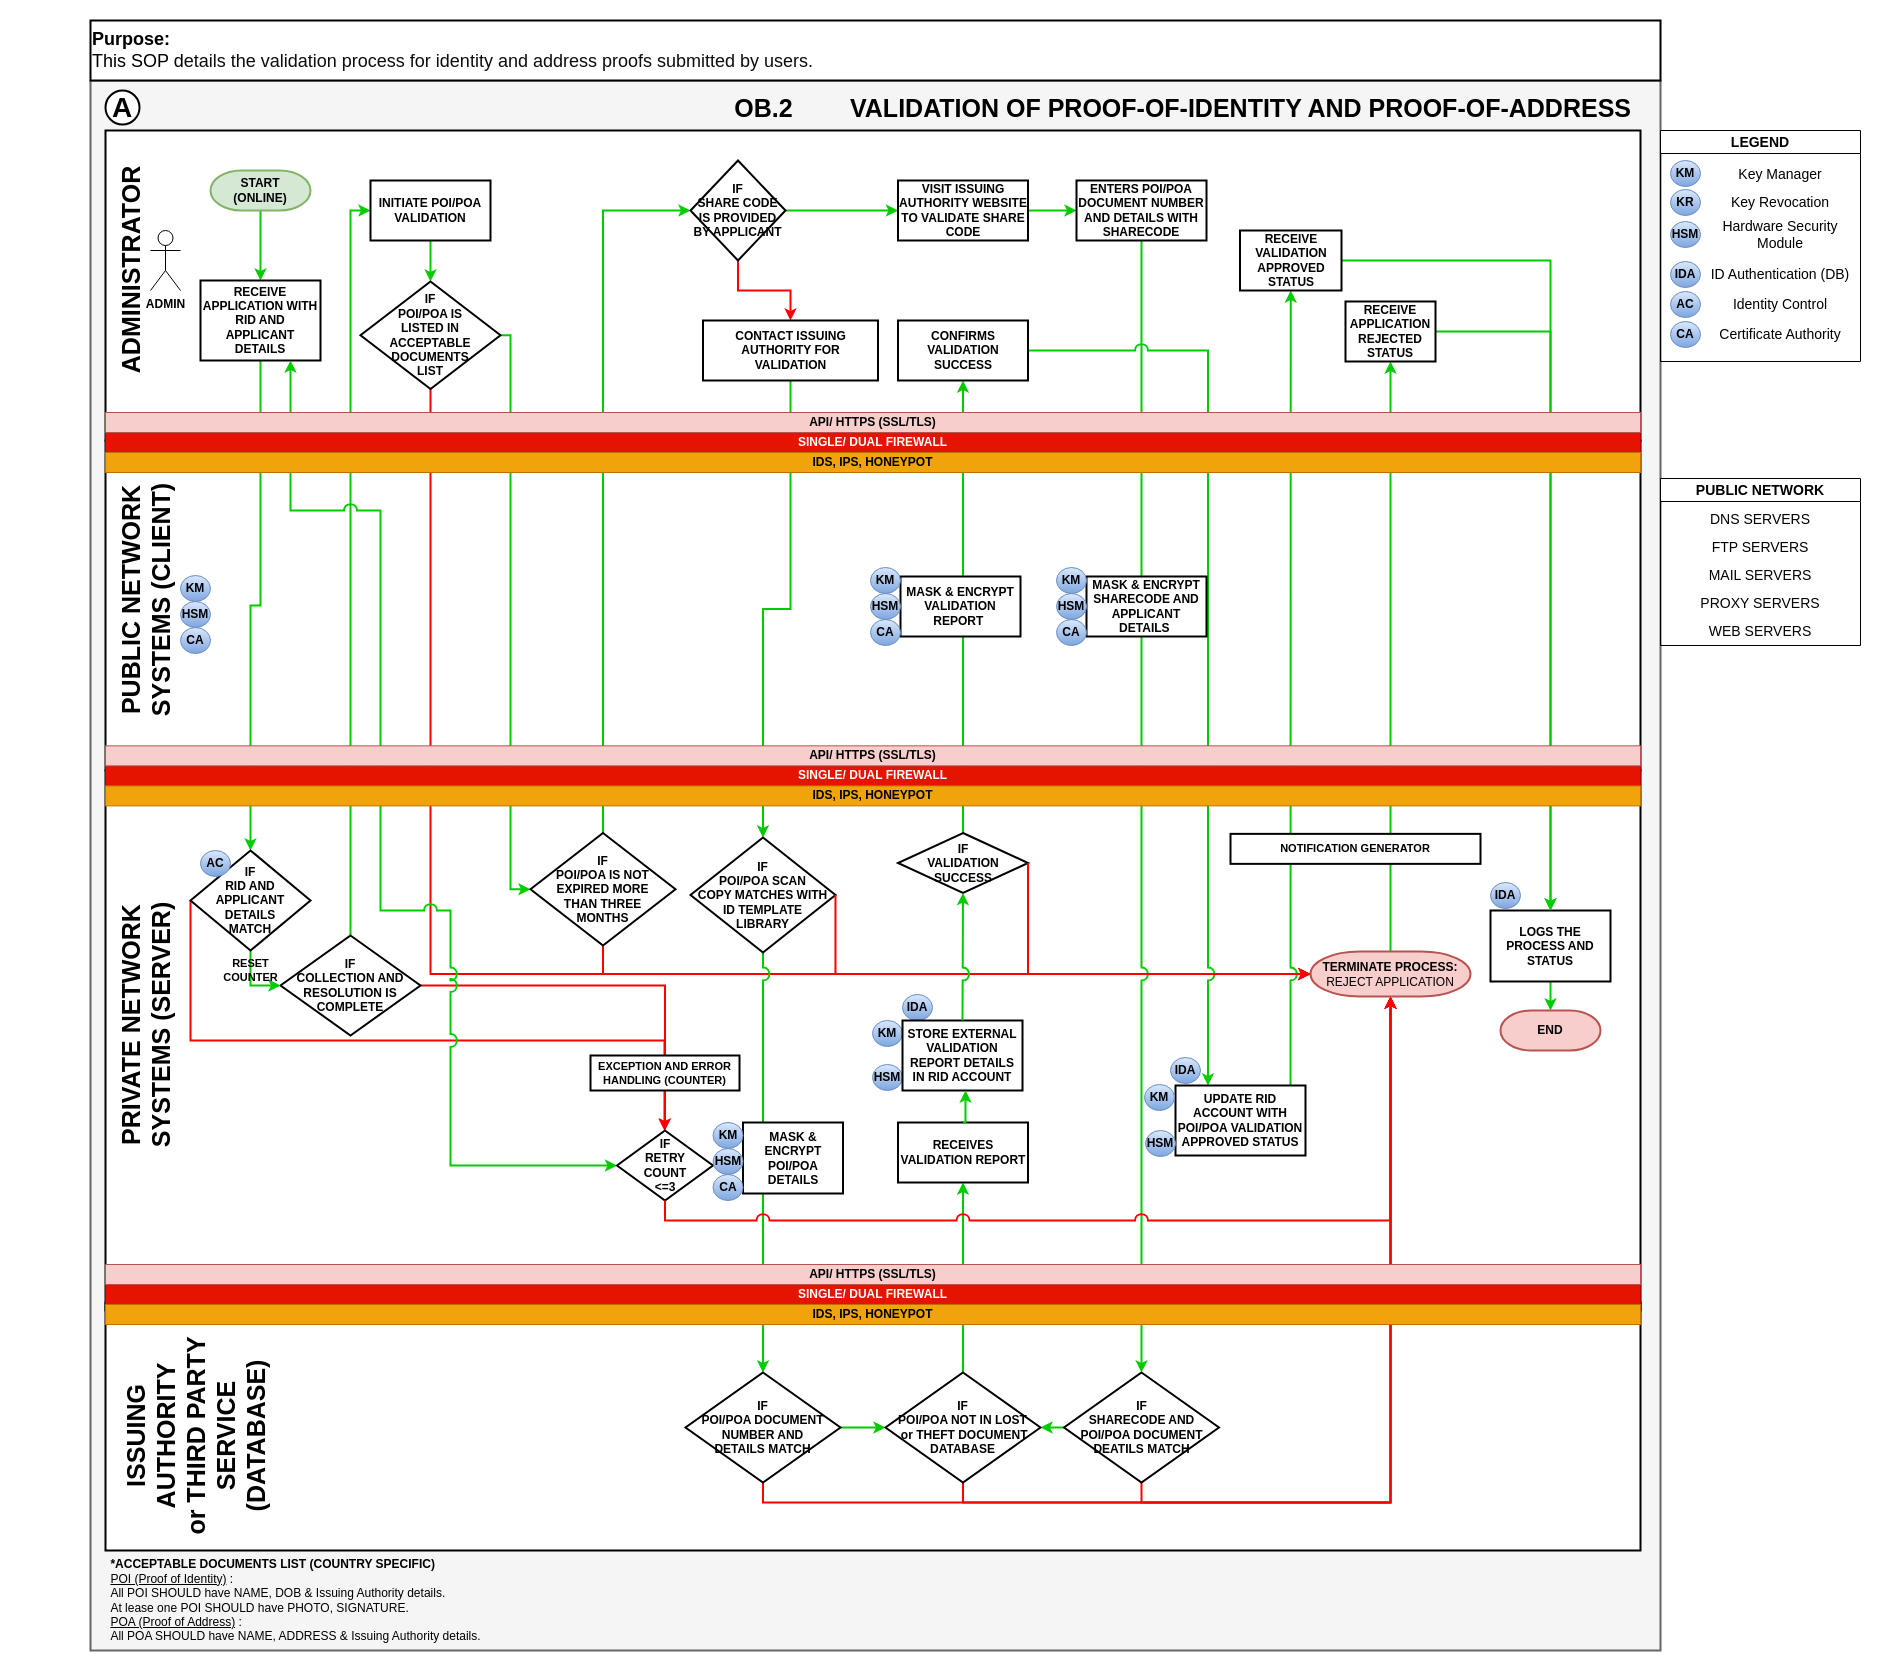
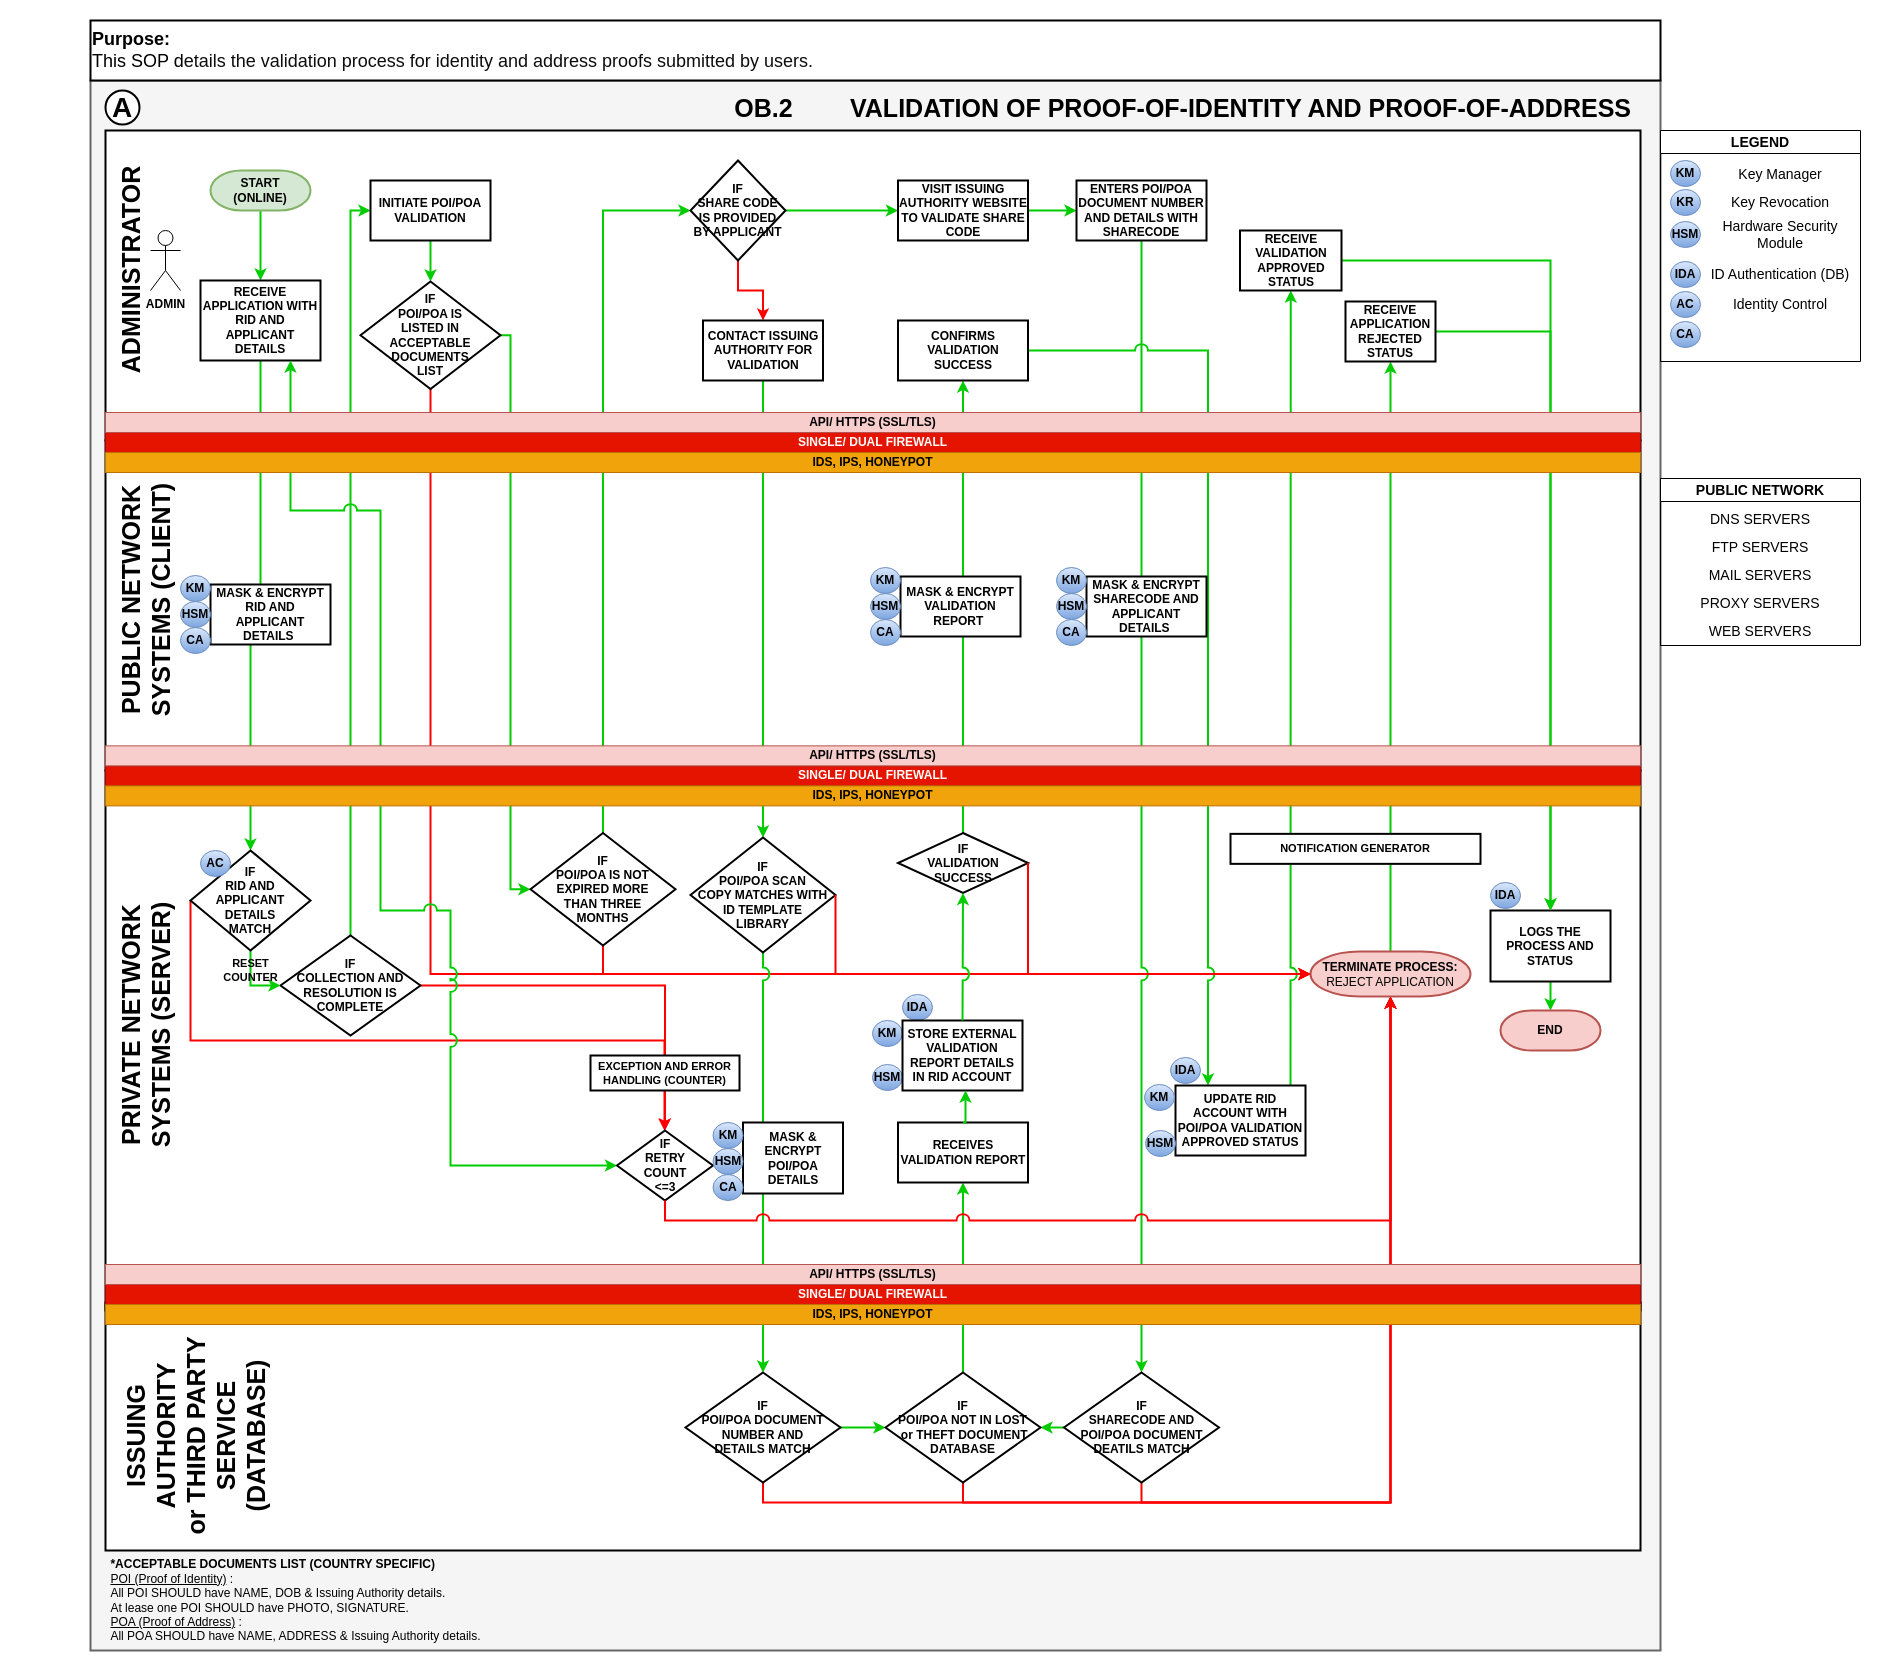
node "Certificate Authority": removed
node "CONTACT ISSUING AUTHORITY FOR VALIDATION": size 175x60 -> 120x60
node "MASK & ENCRYPT RID AND APPLICANT DETAILS": added
